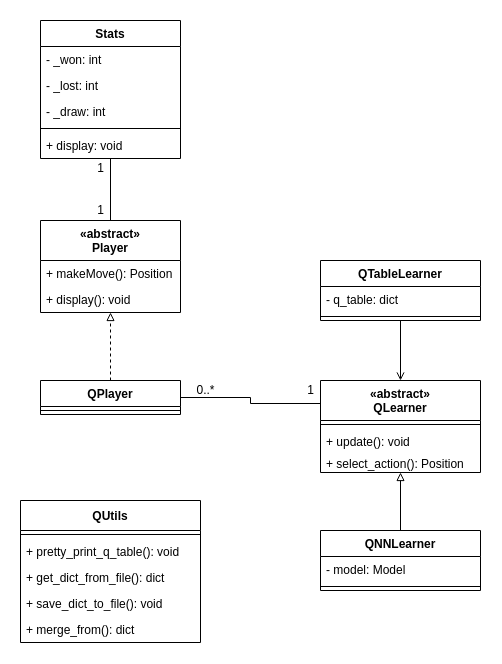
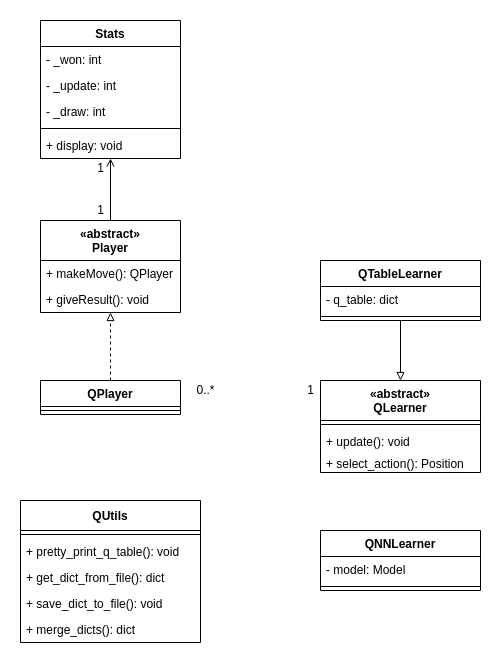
node "- _lost: int": label "- _lost: int" -> "- _update: int"
edge "Stats" -- "«abstract» Player": arrowhead none -> open
node "+ makeMove(): Position": label "+ makeMove(): Position" -> "+ makeMove(): QPlayer"
node "+ display(): void": label "+ display(): void" -> "+ giveResult(): void"
edge "QTableLearner" -> "«abstract» QLearner": arrowhead open -> block
edge "QPlayer" -- "«abstract» QLearner": removed
edge "QNNLearner" -> "«abstract» QLearner": removed
node "+ merge_from(): dict": label "+ merge_from(): dict" -> "+ merge_dicts(): dict"
